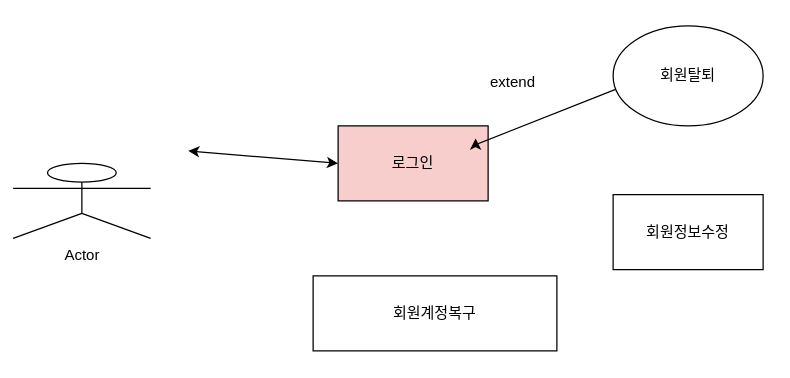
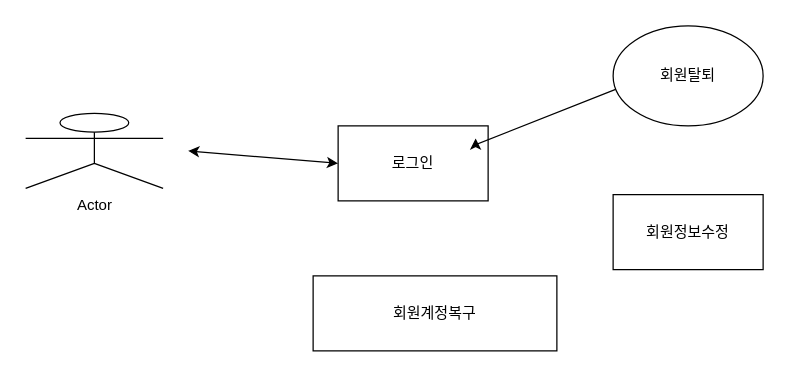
node "extend": removed
node "로그인": fillcolor #f8cecc -> #ffffff
node "Actor": moved (82, 201) -> (94, 151)
